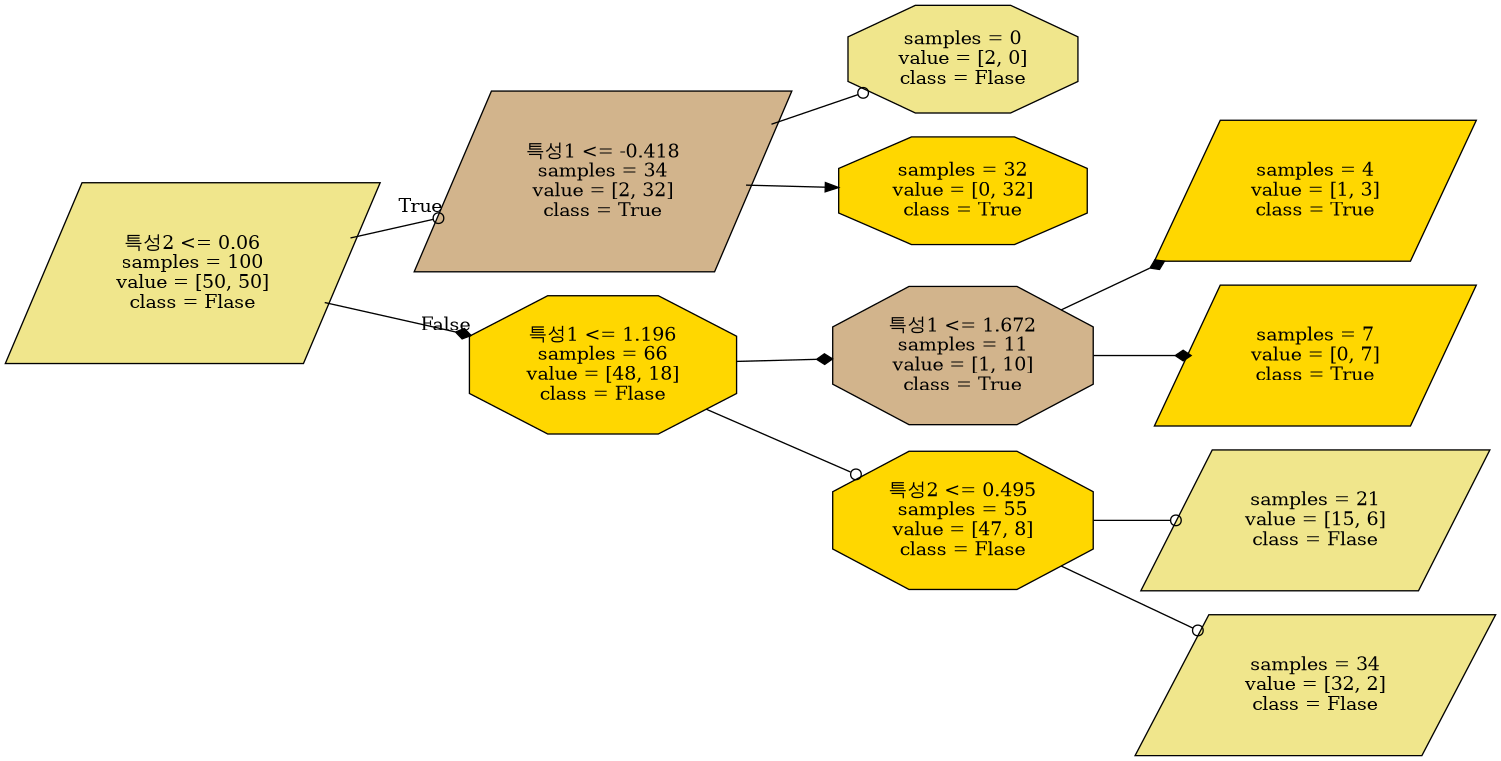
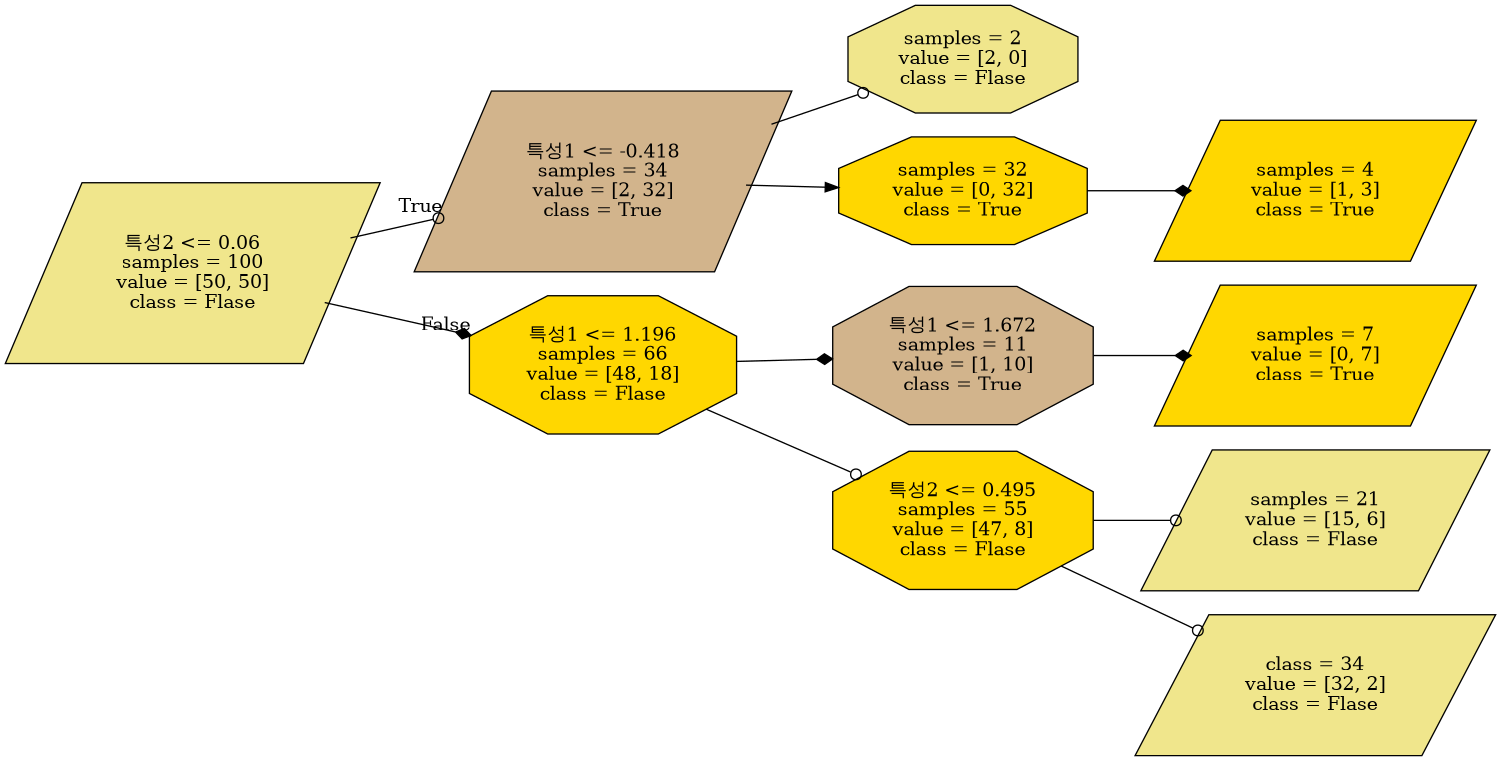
node "samples = 0 value = [2, 0] class = Flase": label "samples = 0 value = [2, 0] class = Flase" -> "samples = 2 value = [2, 0] class = Flase"
edge "특성1 <= 1.672 samples = 11 value = [1, 10] class = True" -> "samples = 4 value = [1, 3] class = True": now "samples = 32 value = [0, 32] class = True" -> "samples = 4 value = [1, 3] class = True"
node "samples = 34 value = [32, 2] class = Flase": label "samples = 34 value = [32, 2] class = Flase" -> "class = 34 value = [32, 2] class = Flase"
